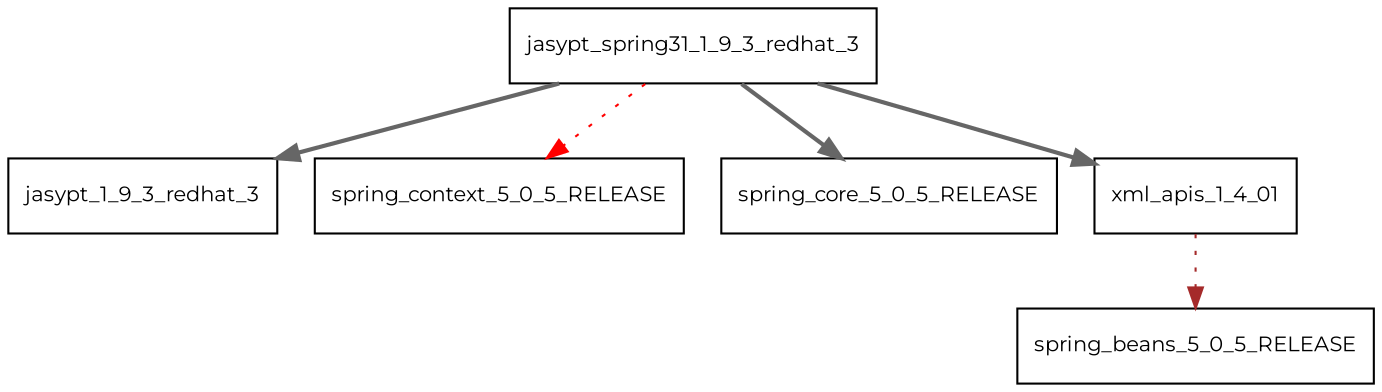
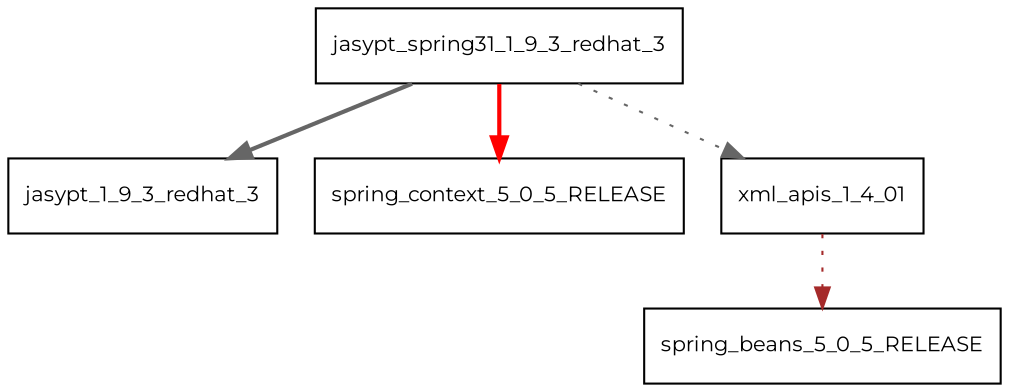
edge "jasypt_spring31_1_9_3_redhat_3" -> "spring_context_5_0_5_RELEASE": style dotted -> bold
edge "jasypt_spring31_1_9_3_redhat_3" -> "xml_apis_1_4_01": style bold -> dotted
node "spring_core_5_0_5_RELEASE": removed
